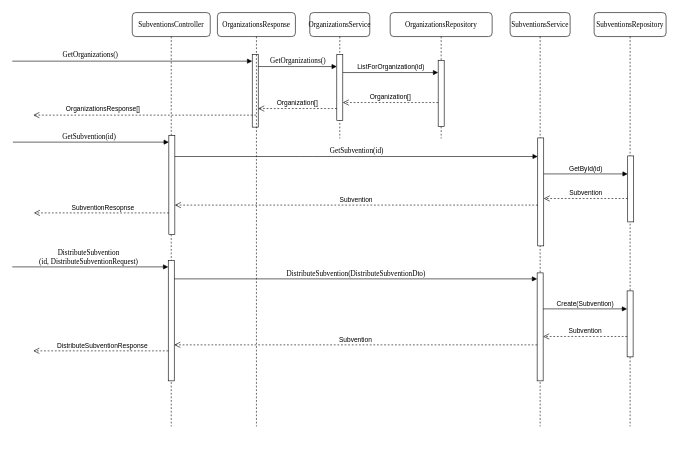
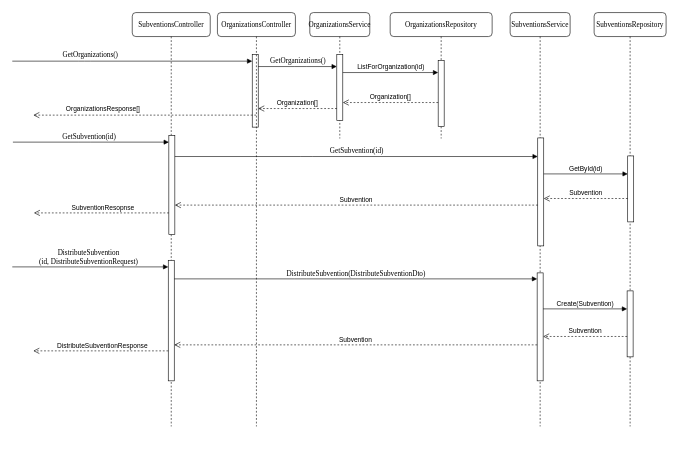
node "OrganizationsResponse": label "OrganizationsResponse" -> "OrganizationsController"
